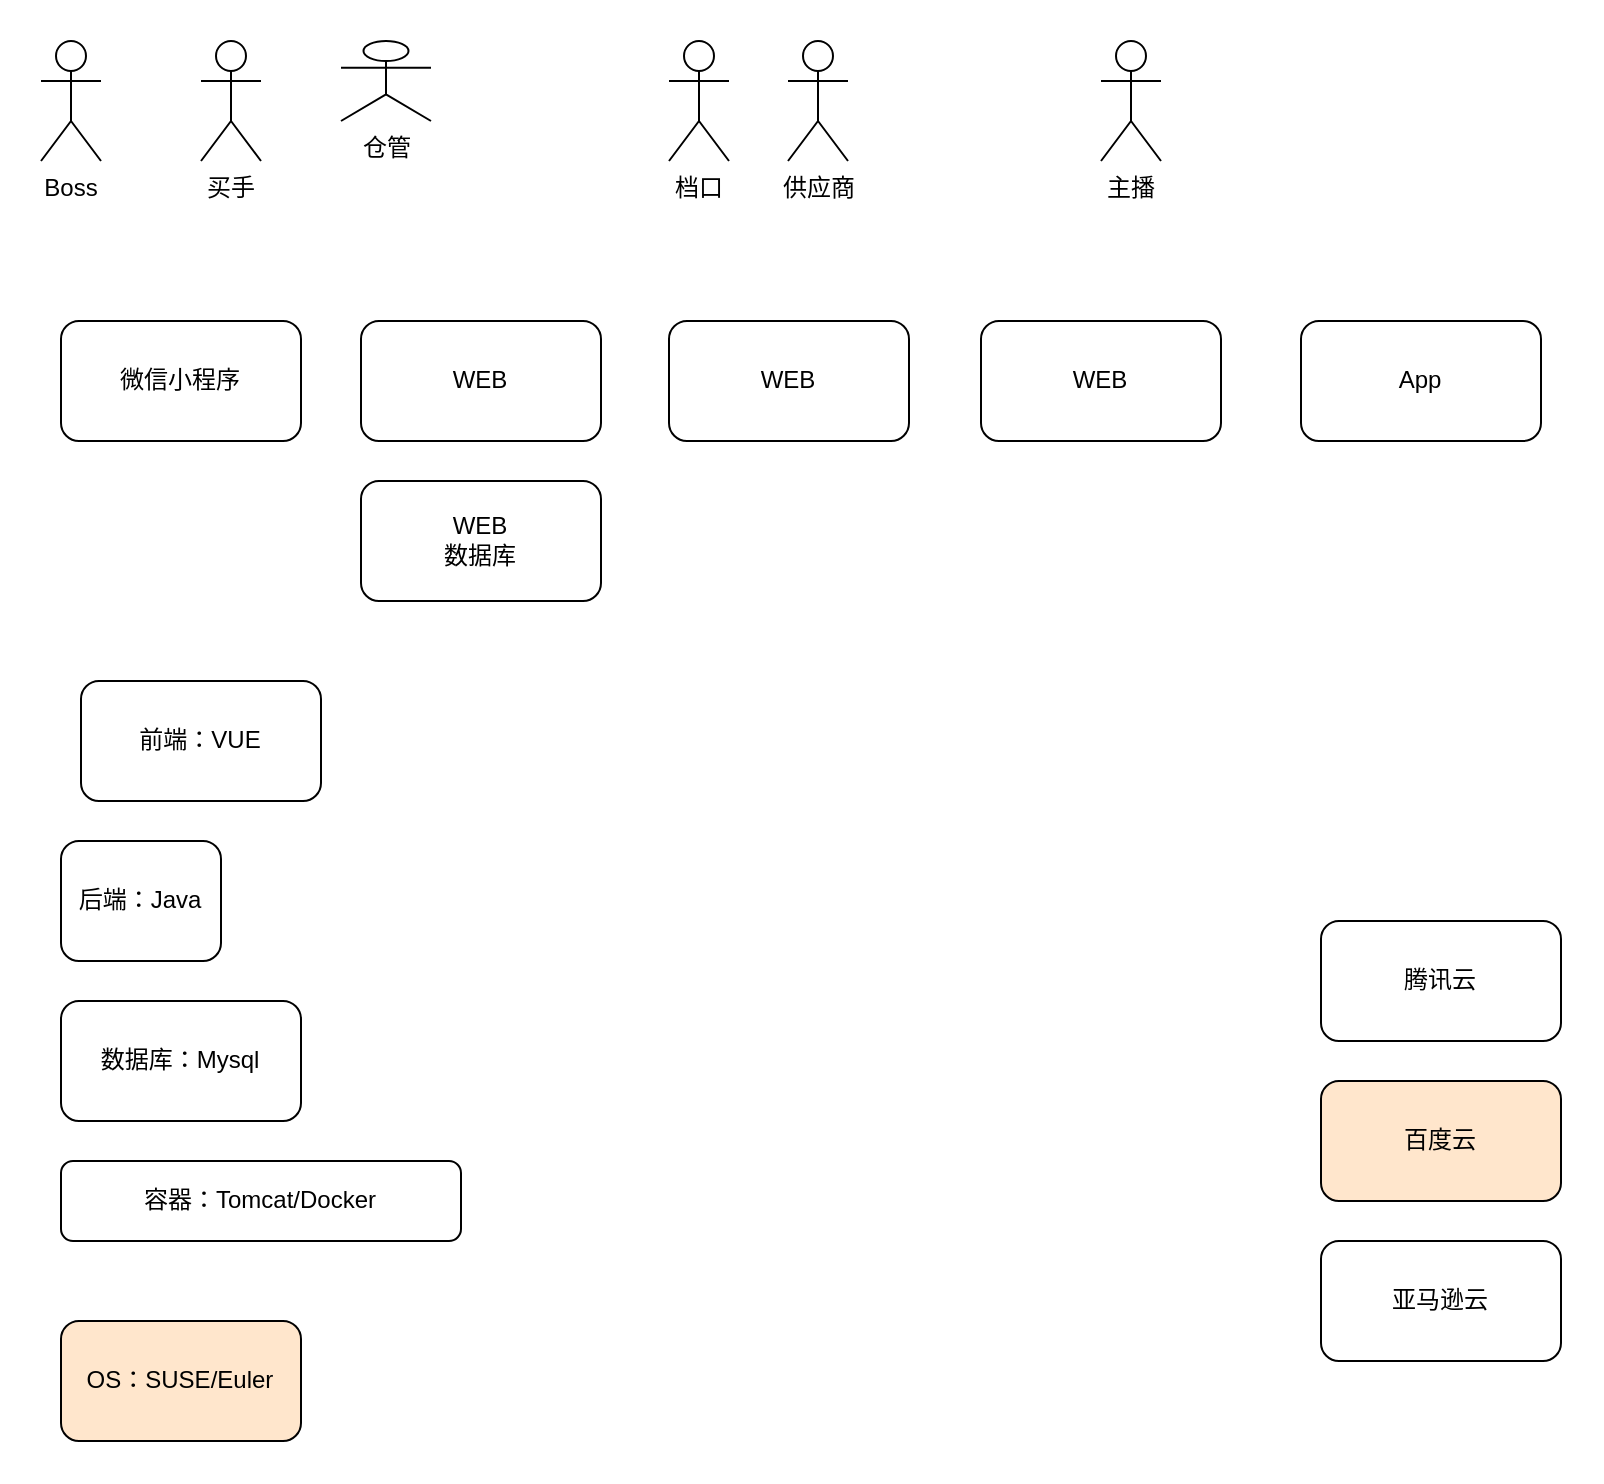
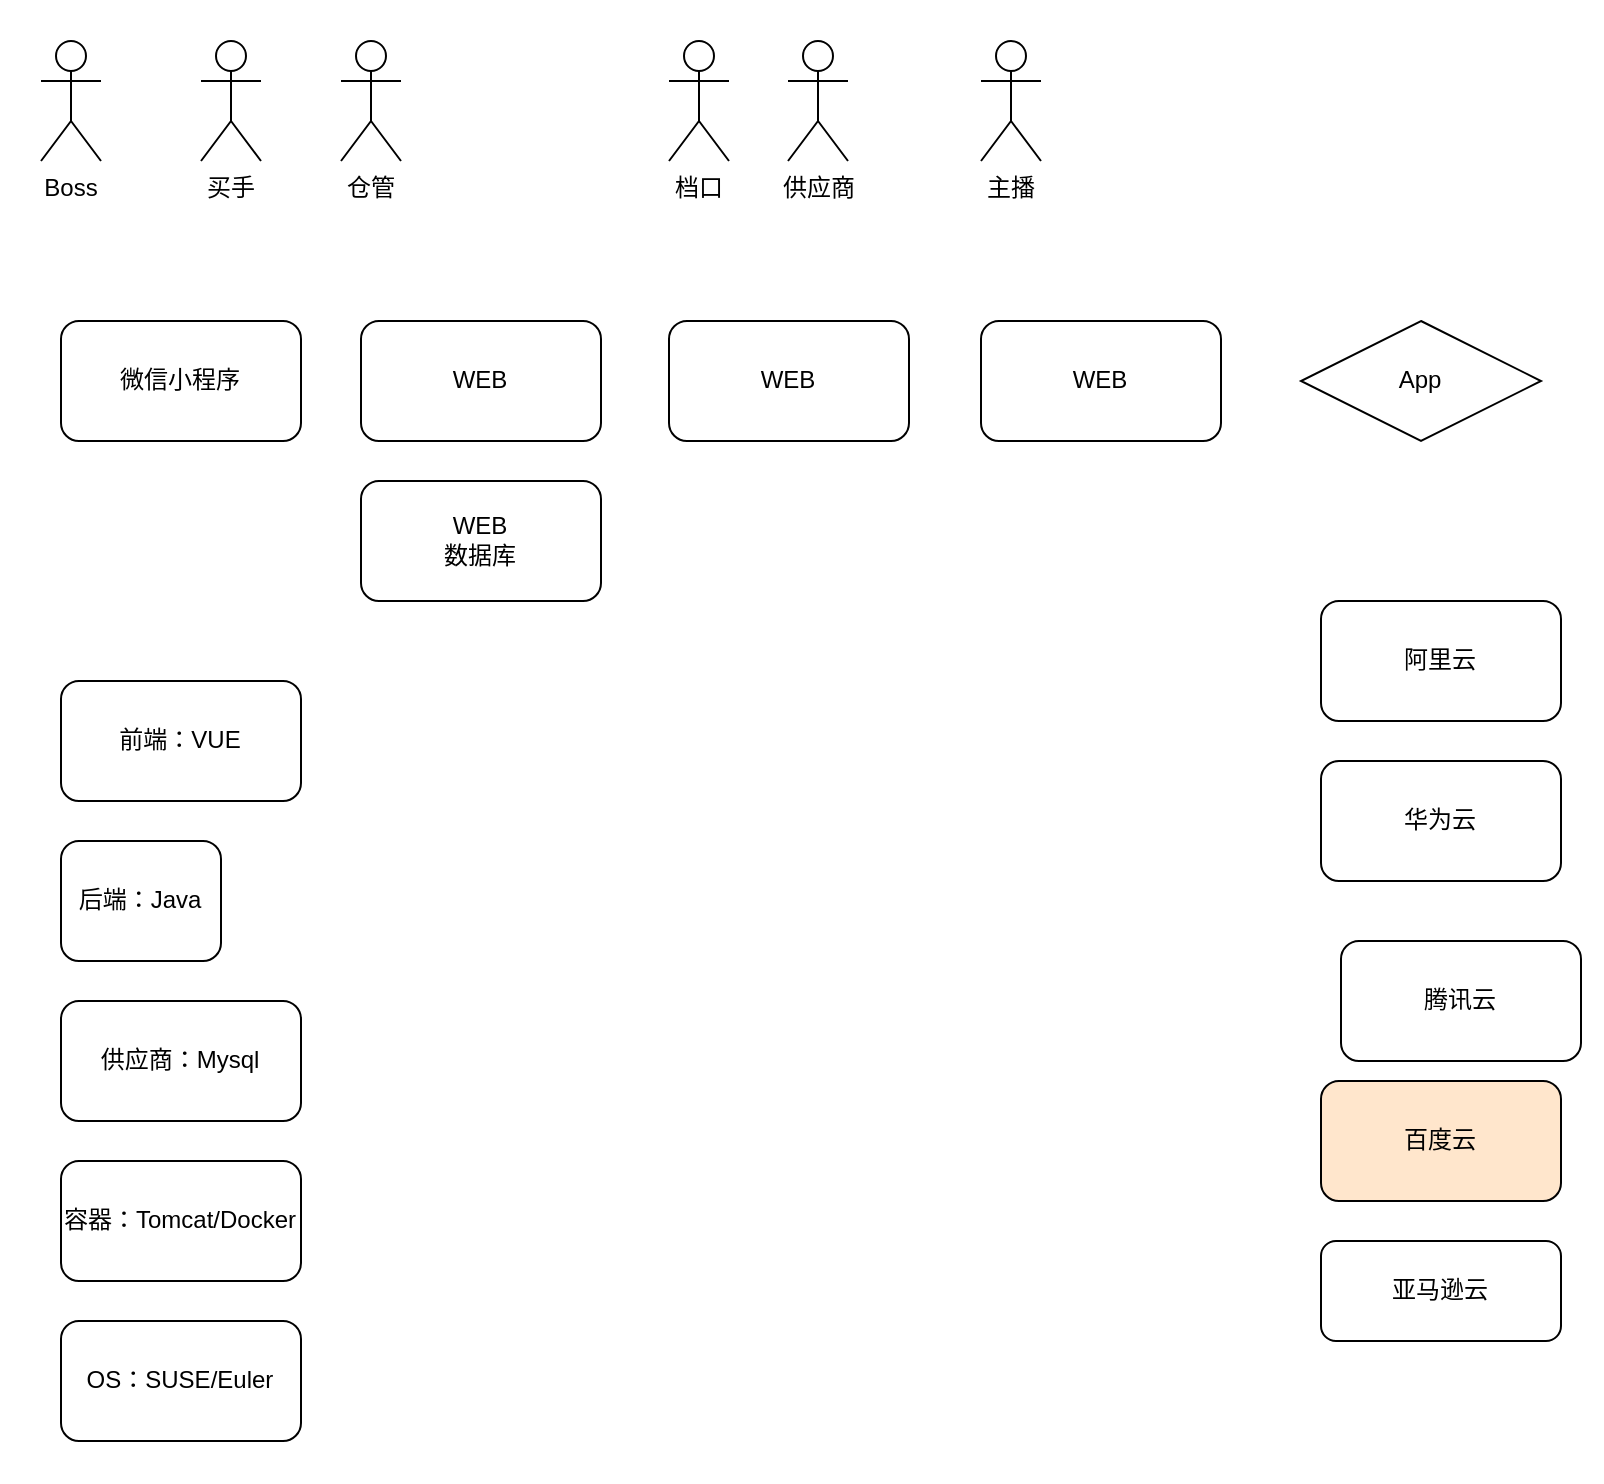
node "仓管": size 90x80 -> 60x120
node "主播": moved (1131, 101) -> (1011, 101)
node "App": shape rounded rectangle -> diamond
node "阿里云": added
node "前端：VUE": moved (201, 741) -> (181, 741)
node "华为云": added
node "腾讯云": moved (1441, 981) -> (1461, 1001)
node "数据库：Mysql": label "数据库：Mysql" -> "供应商：Mysql"
node "容器：Tomcat/Docker": size 400x80 -> 240x120
node "亚马逊云": size 240x120 -> 240x100
node "OS：SUSE/Euler": fillcolor #ffe6cc -> #ffffff
